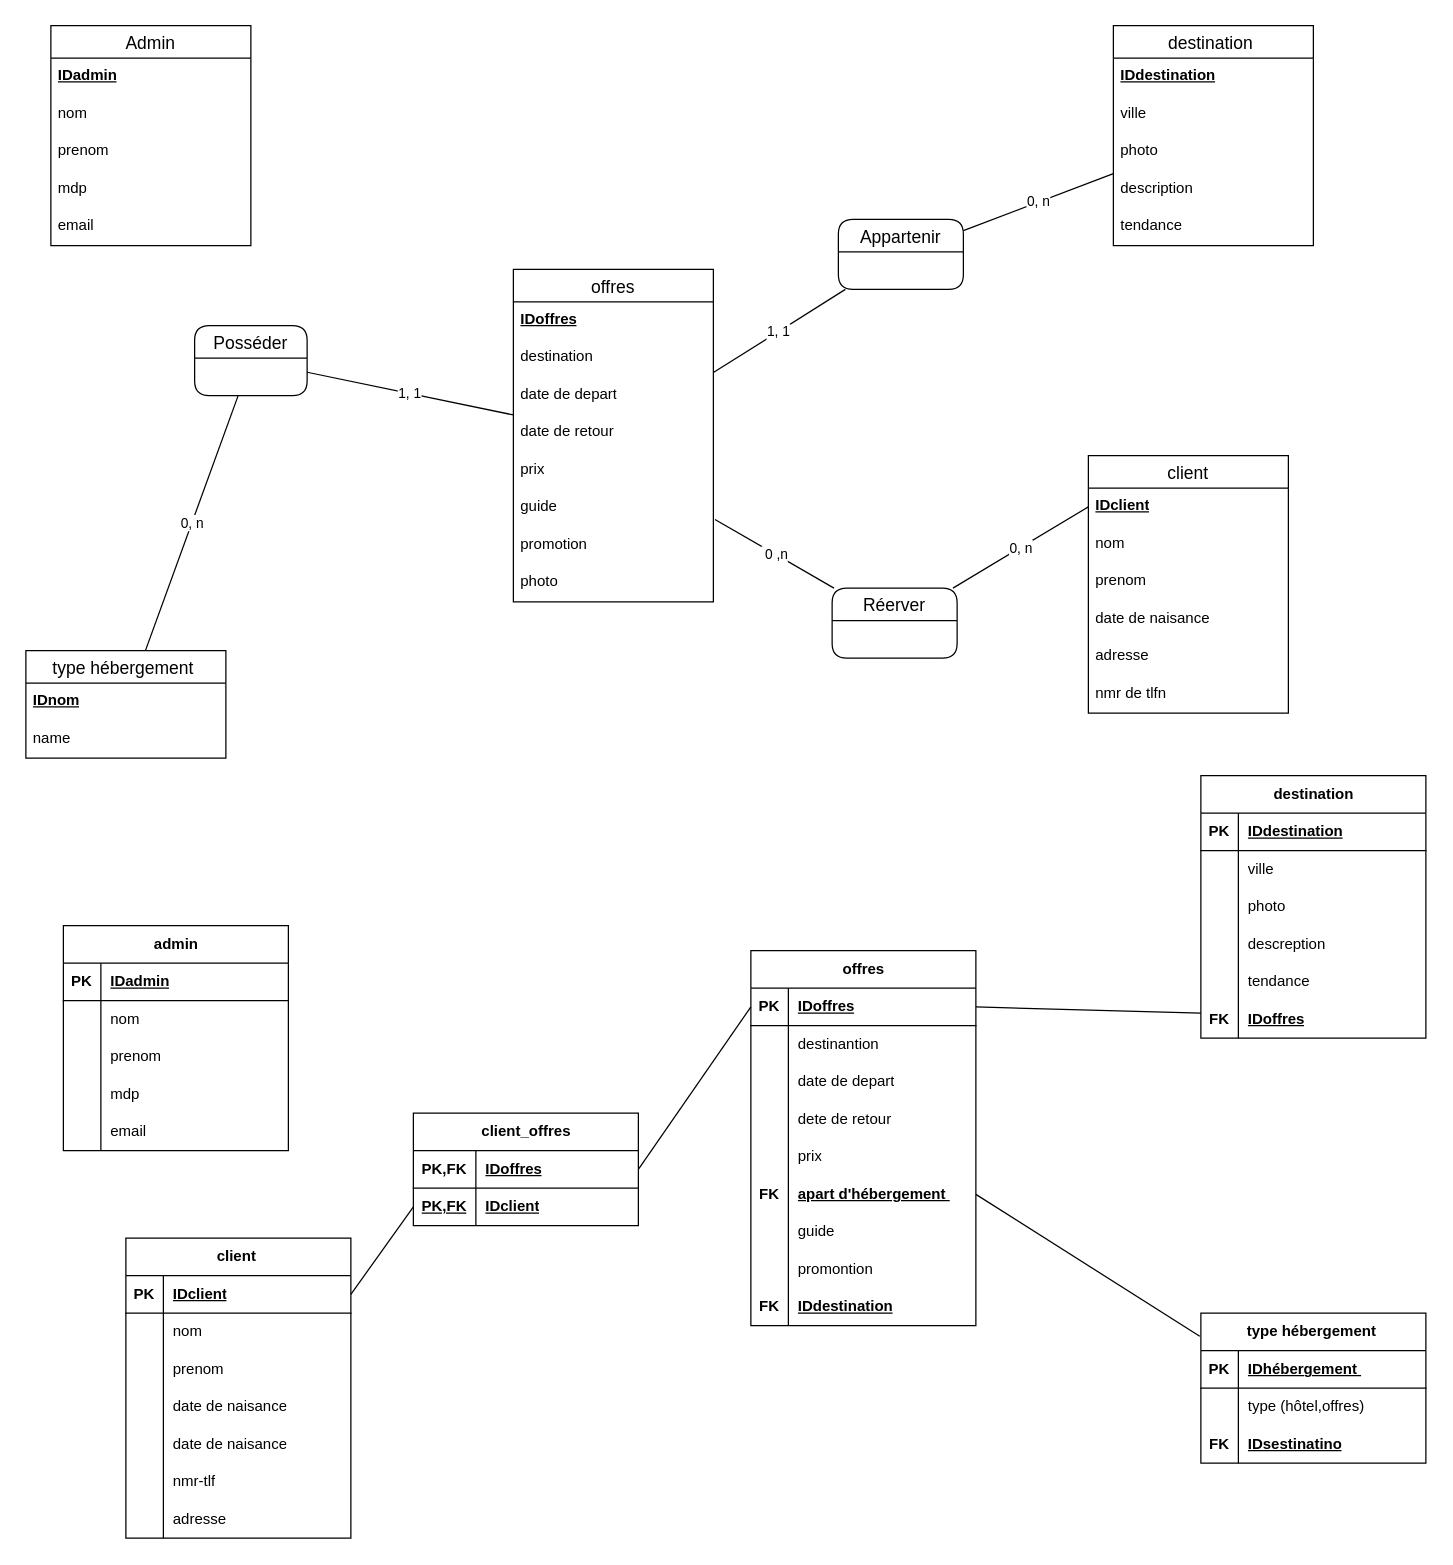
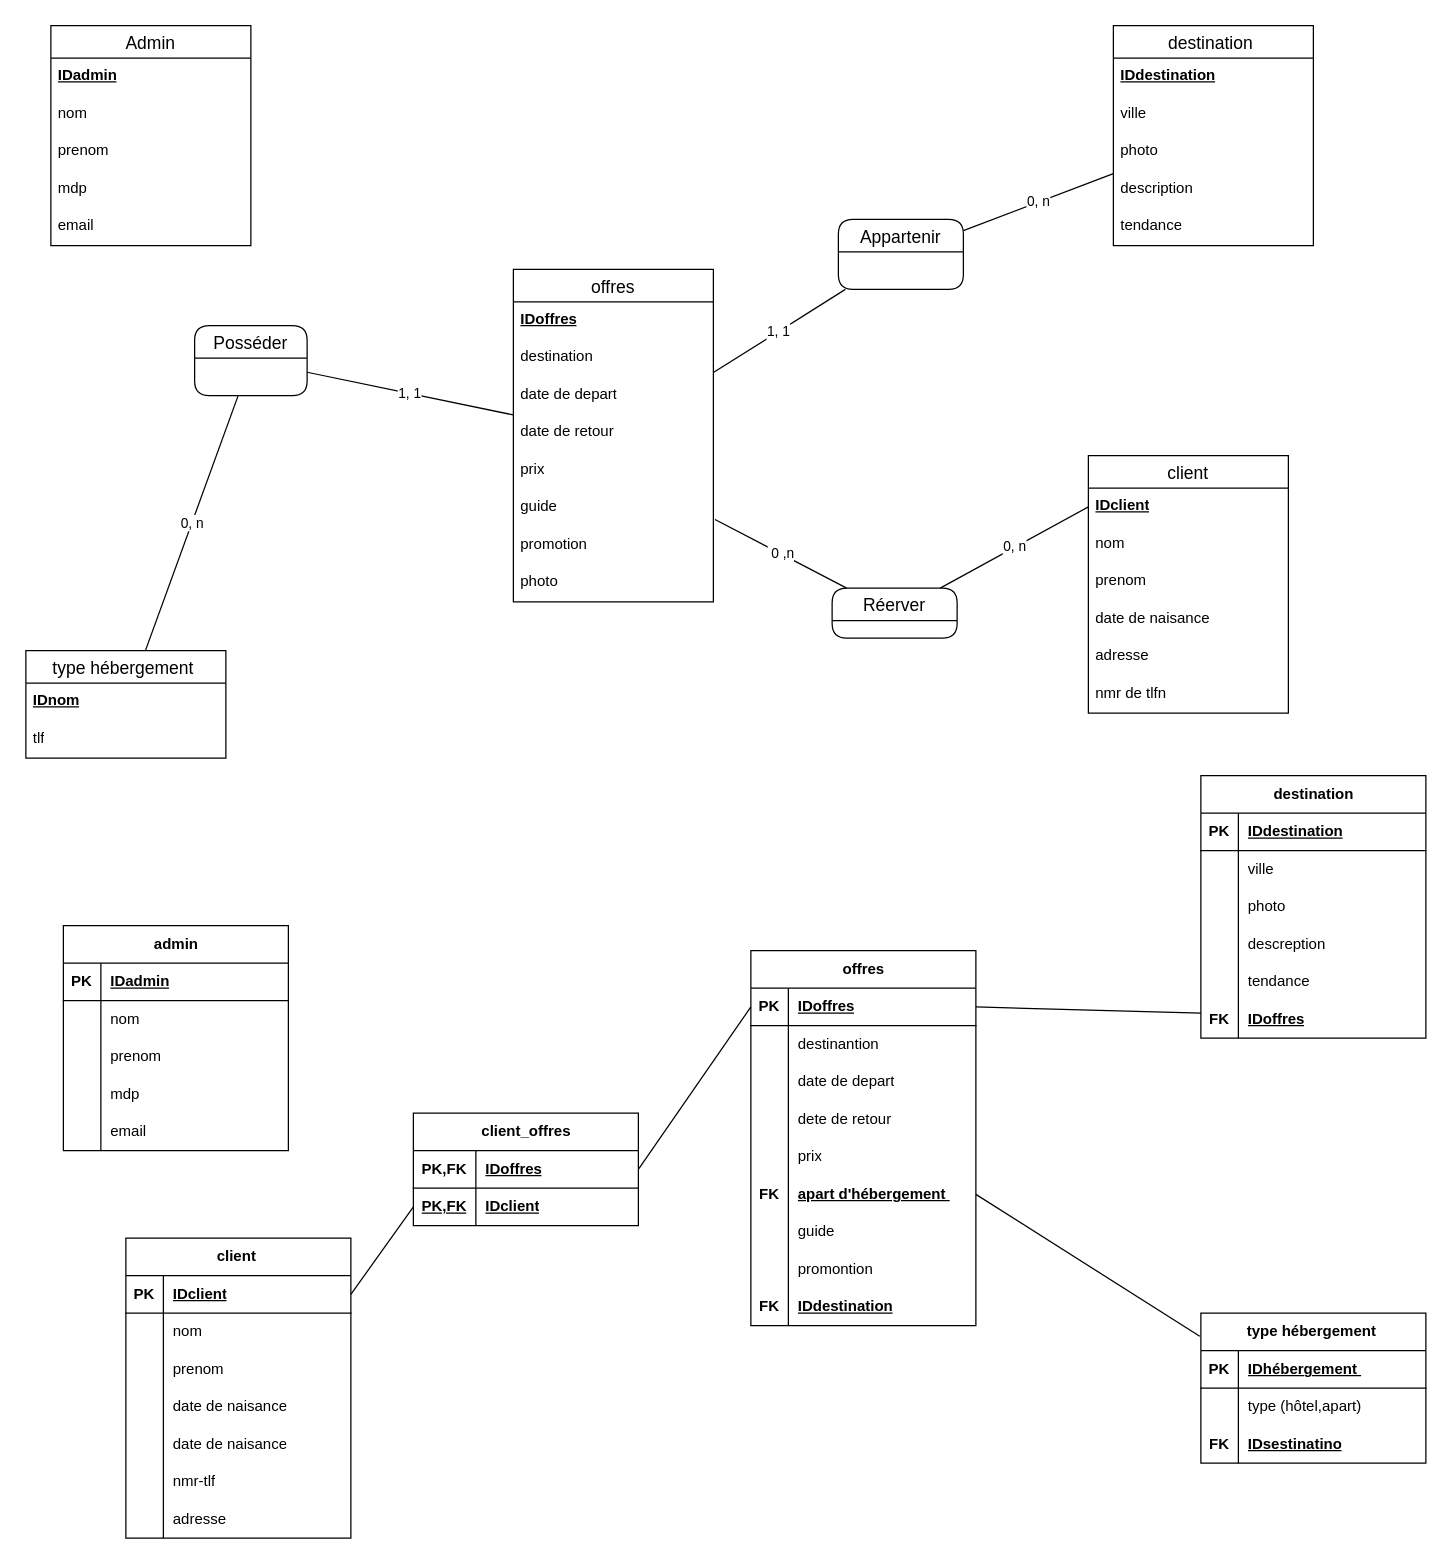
node "Réerver": size 125x70 -> 125x50
node "name": label "name" -> "tlf"
node "type (hôtel,offres)": label "type (hôtel,offres)" -> "type (hôtel,apart)"
